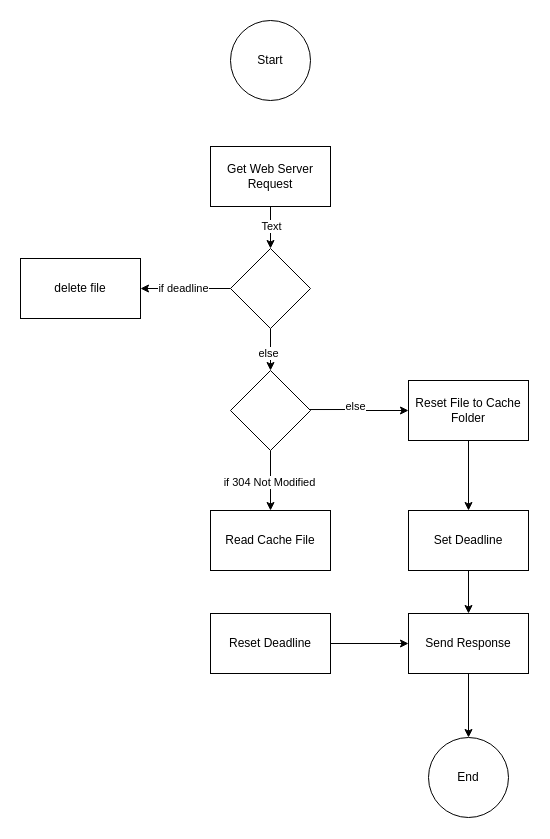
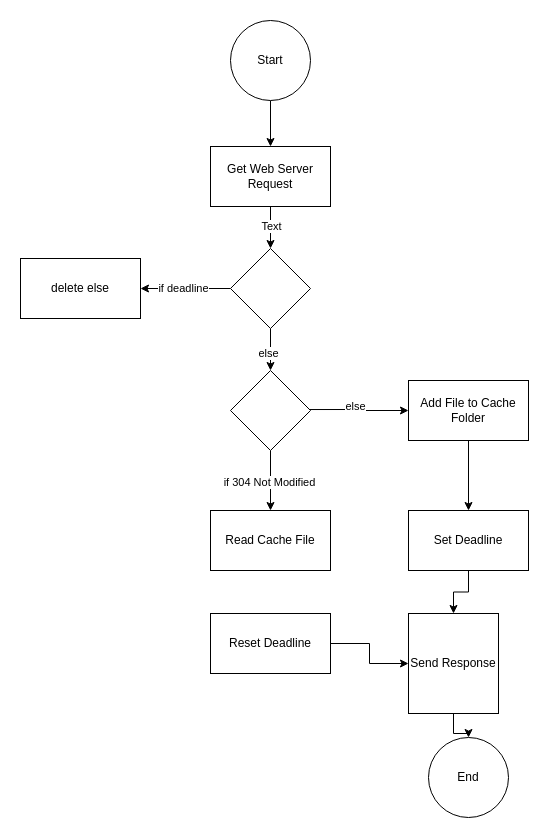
edge "Start" -> "Get Web Server Request": added
node "delete file": label "delete file" -> "delete else"
node "Reset File to Cache Folder": label "Reset File to Cache Folder" -> "Add File to Cache Folder"
node "Send Response": size 120x60 -> 90x100
